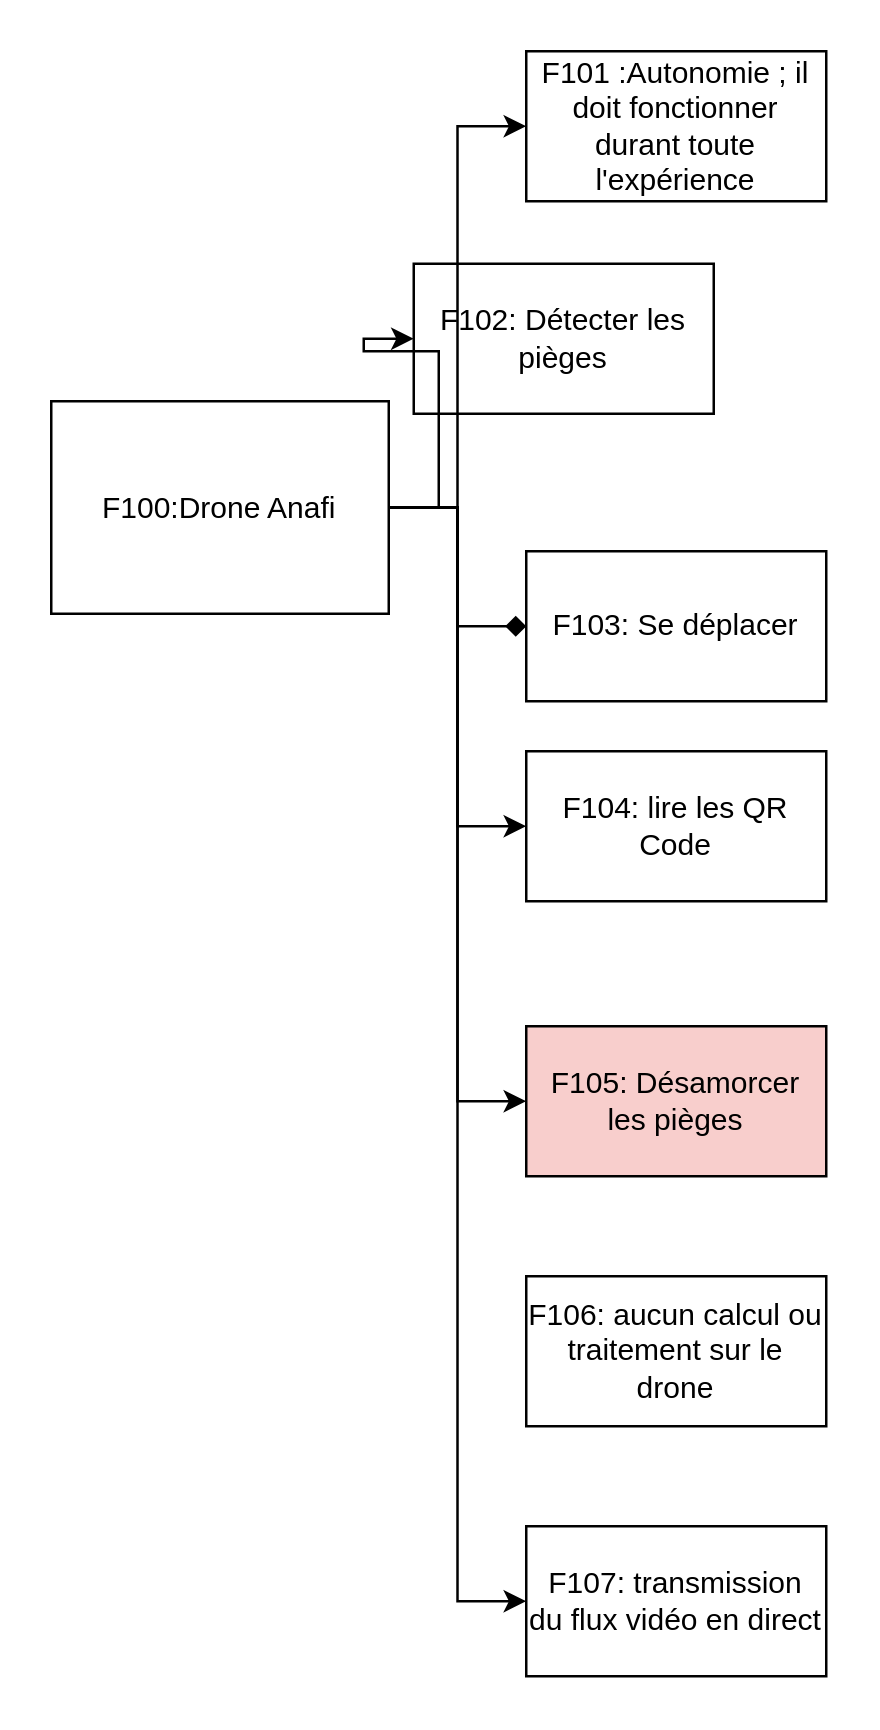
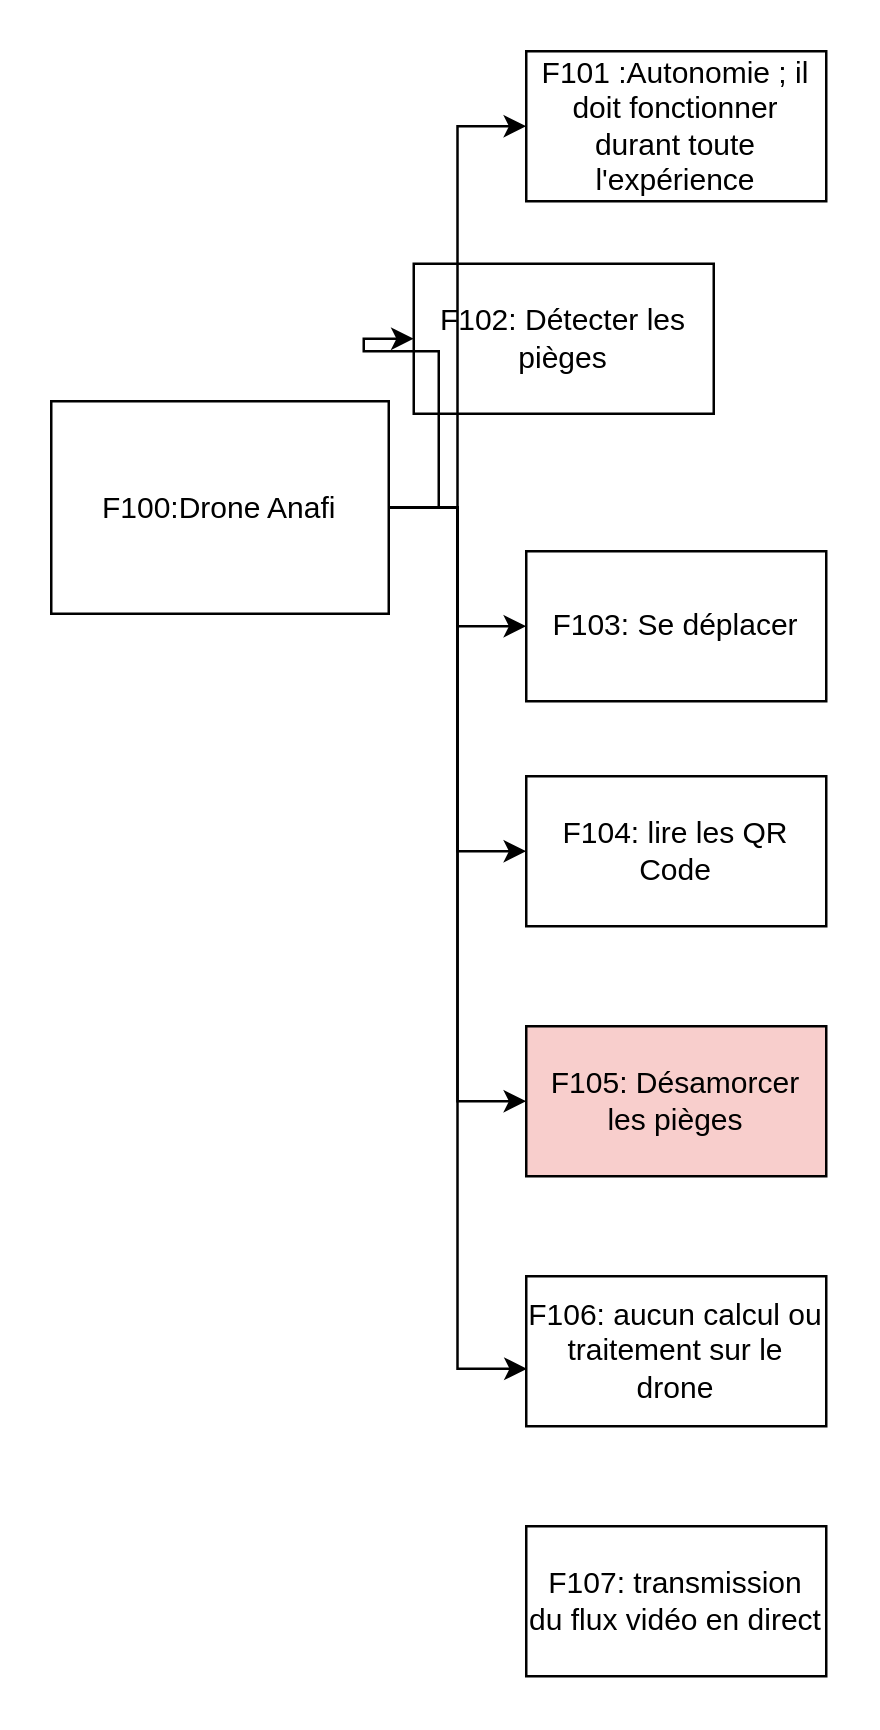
edge "F100:Drone Anafi" -> "F103: Se déplacer": arrowhead diamond -> classic
node "F104: lire les QR Code": moved (676, 826) -> (676, 851)
edge "F100:Drone Anafi" -> "F106: aucun calcul ou traitement sur le drone": added
edge "F100:Drone Anafi" -> "F107: transmission du flux vidéo en direct": removed
